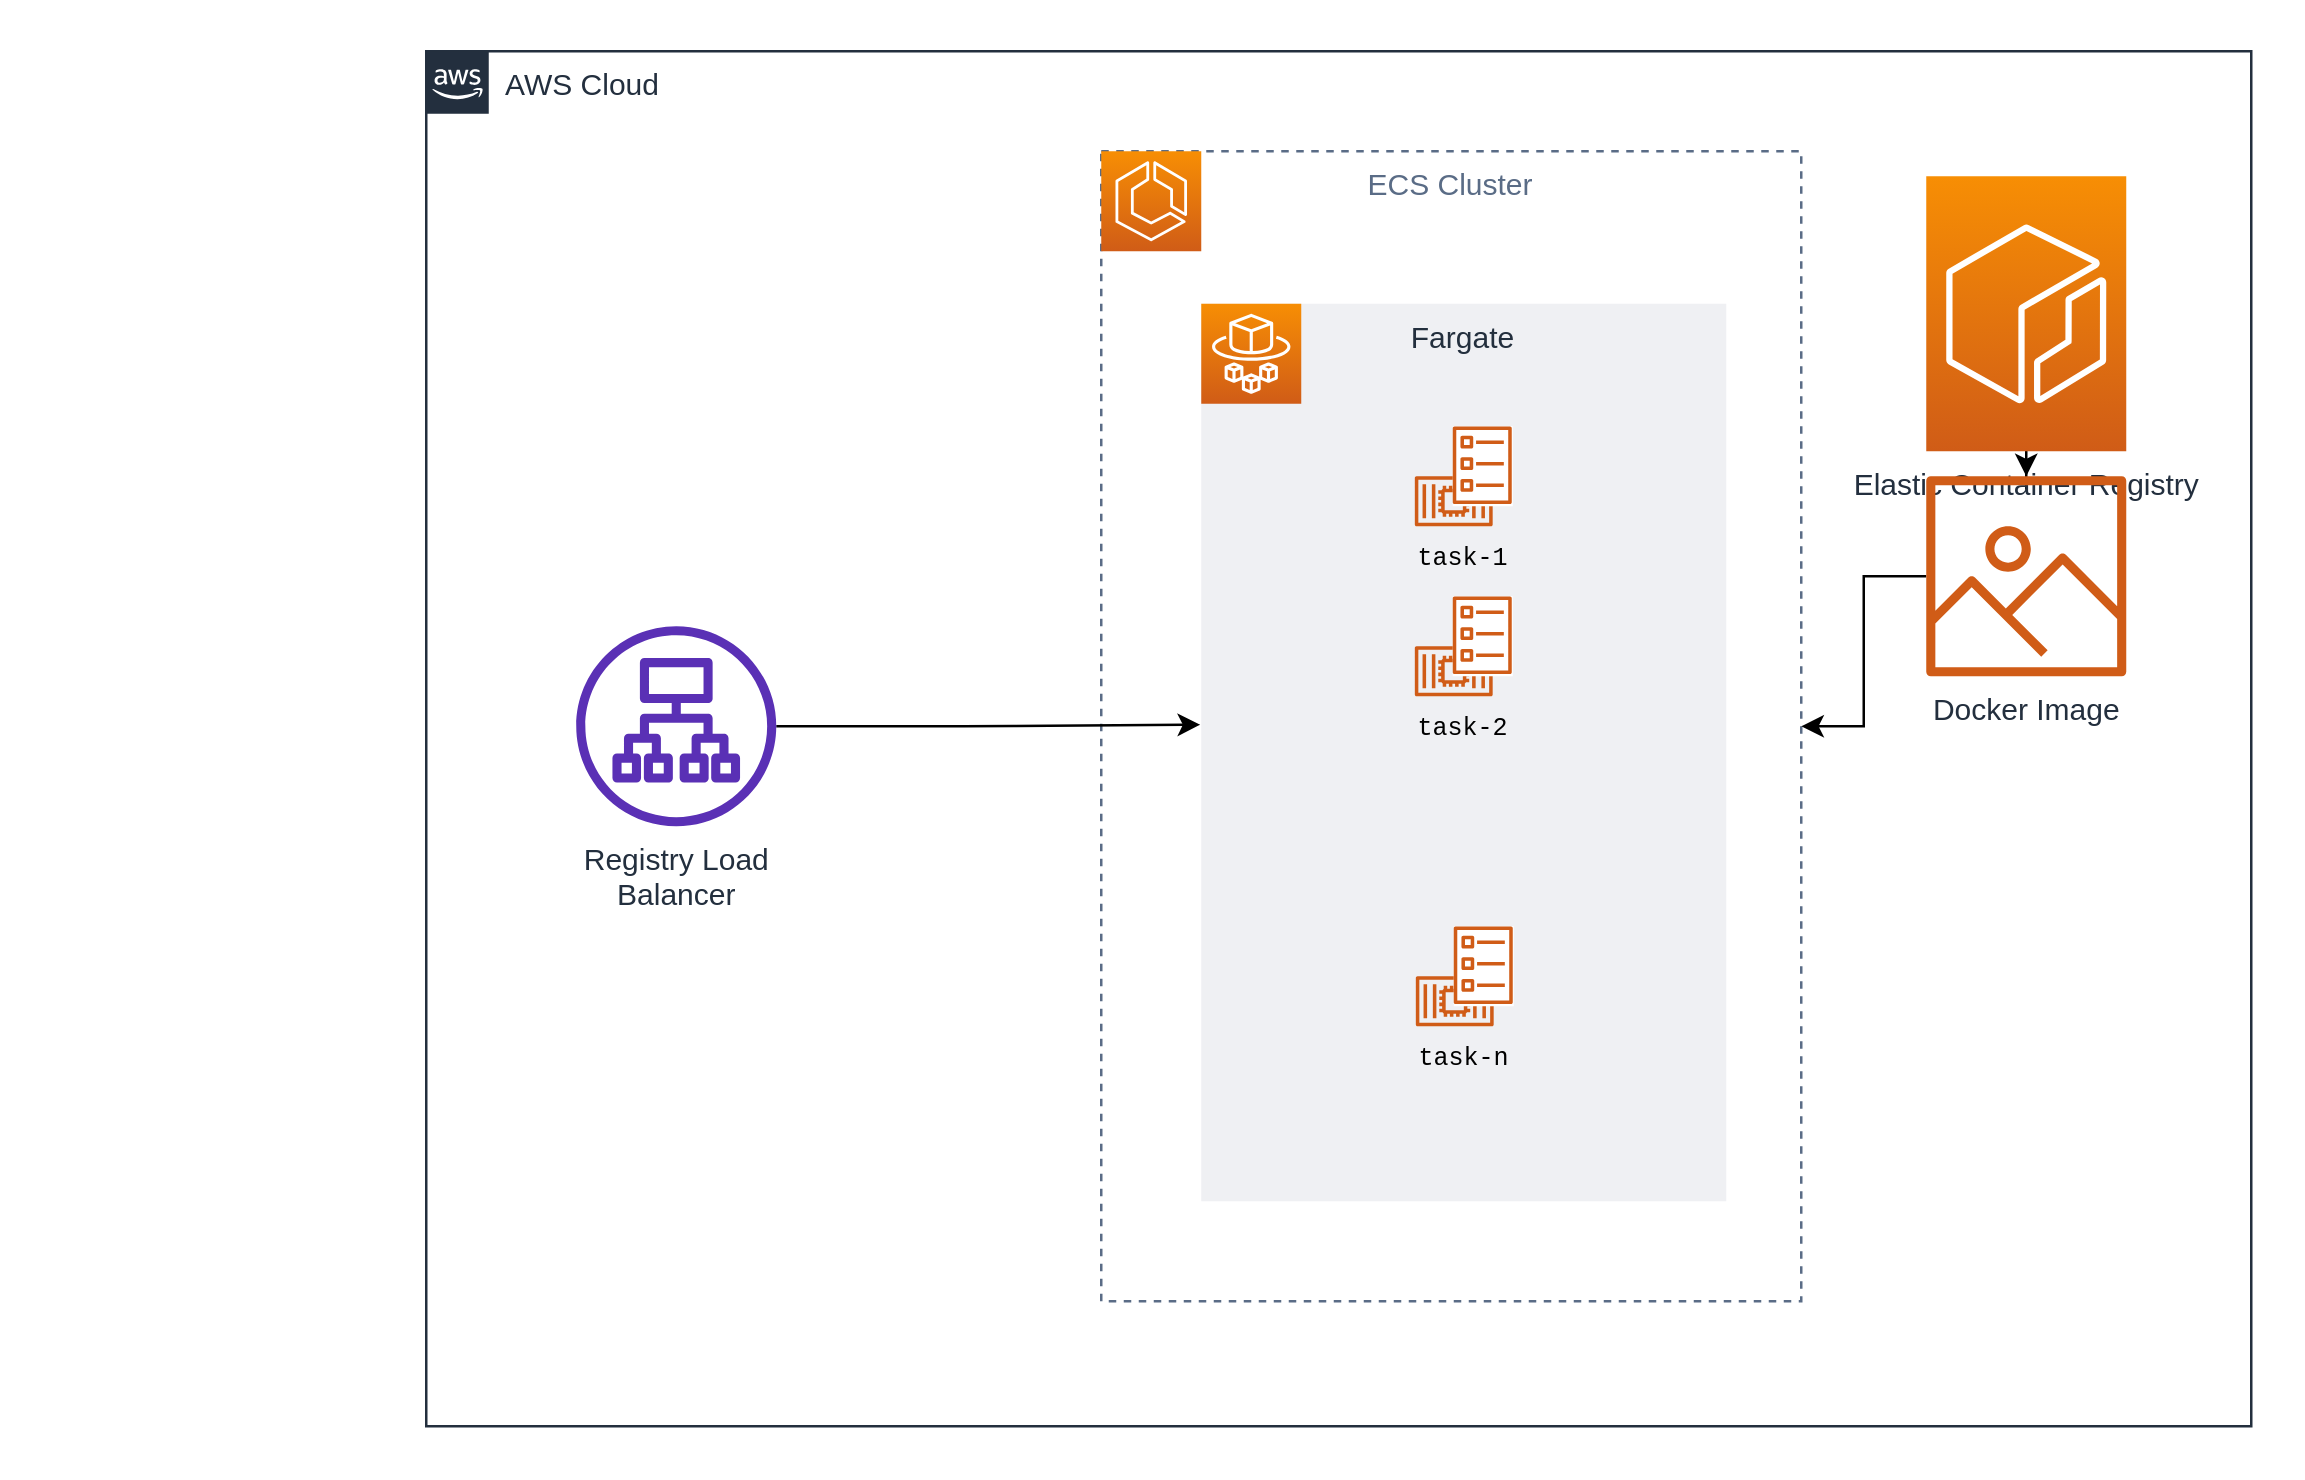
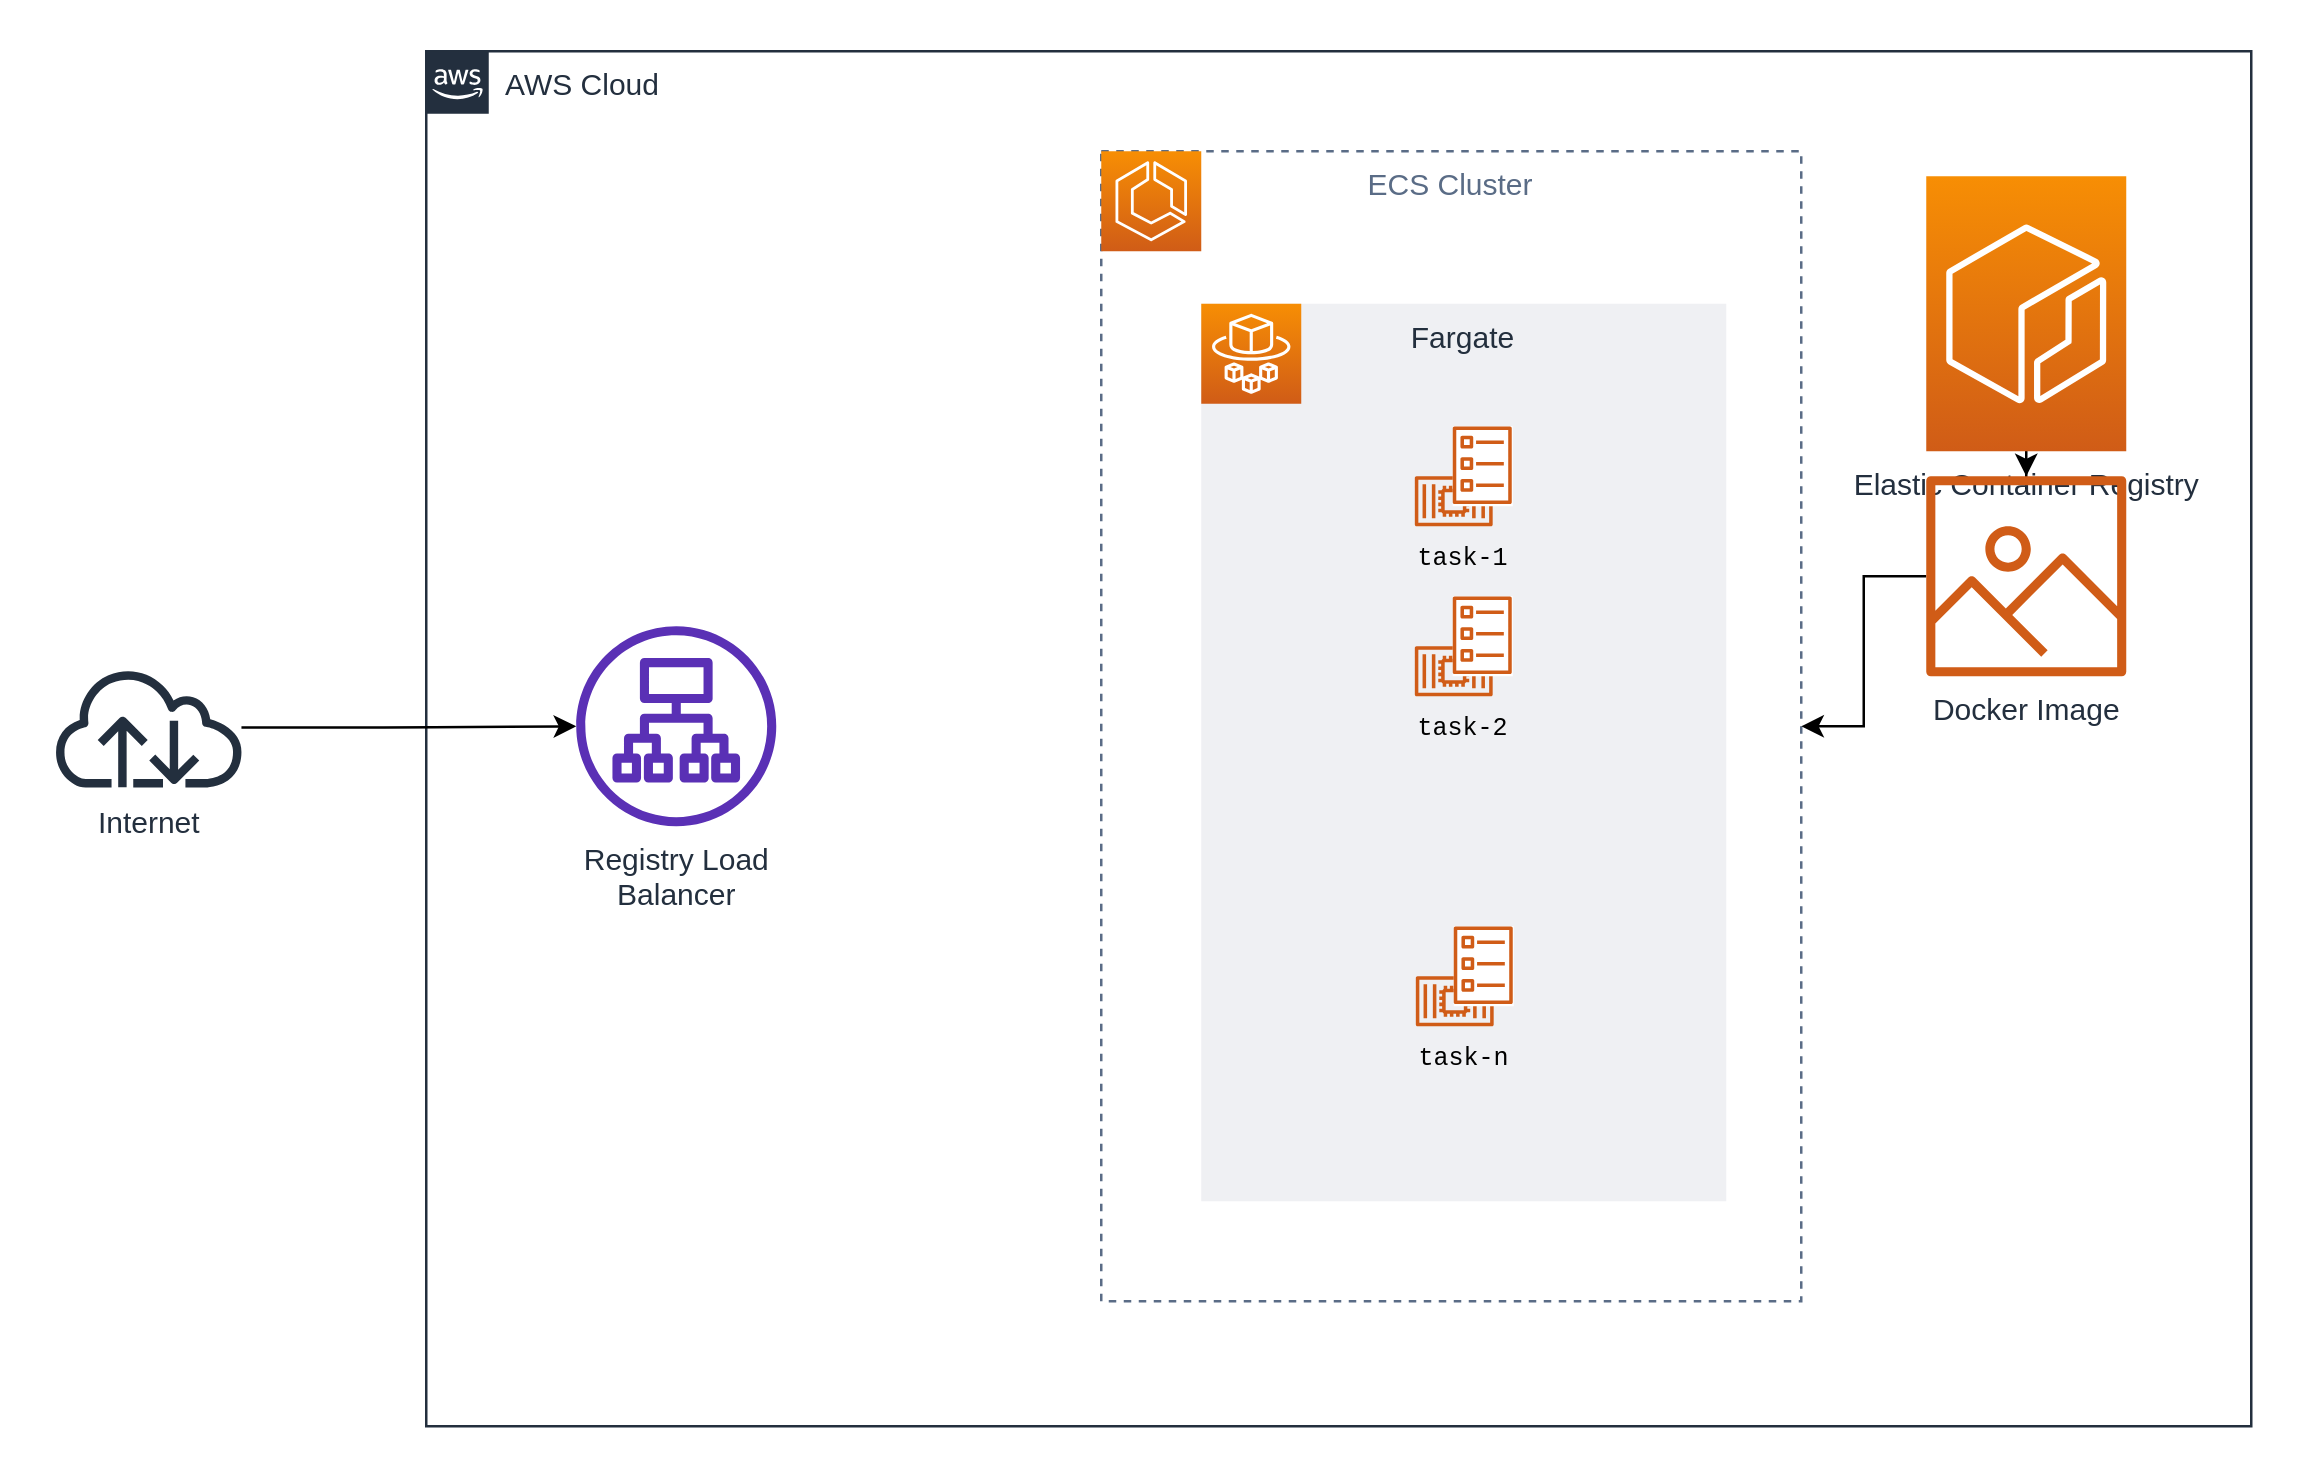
edge "Registry Load Balancer" -> "Fargate": removed
edge "Internet" -> "Registry Load Balancer": added
node "Internet": added
